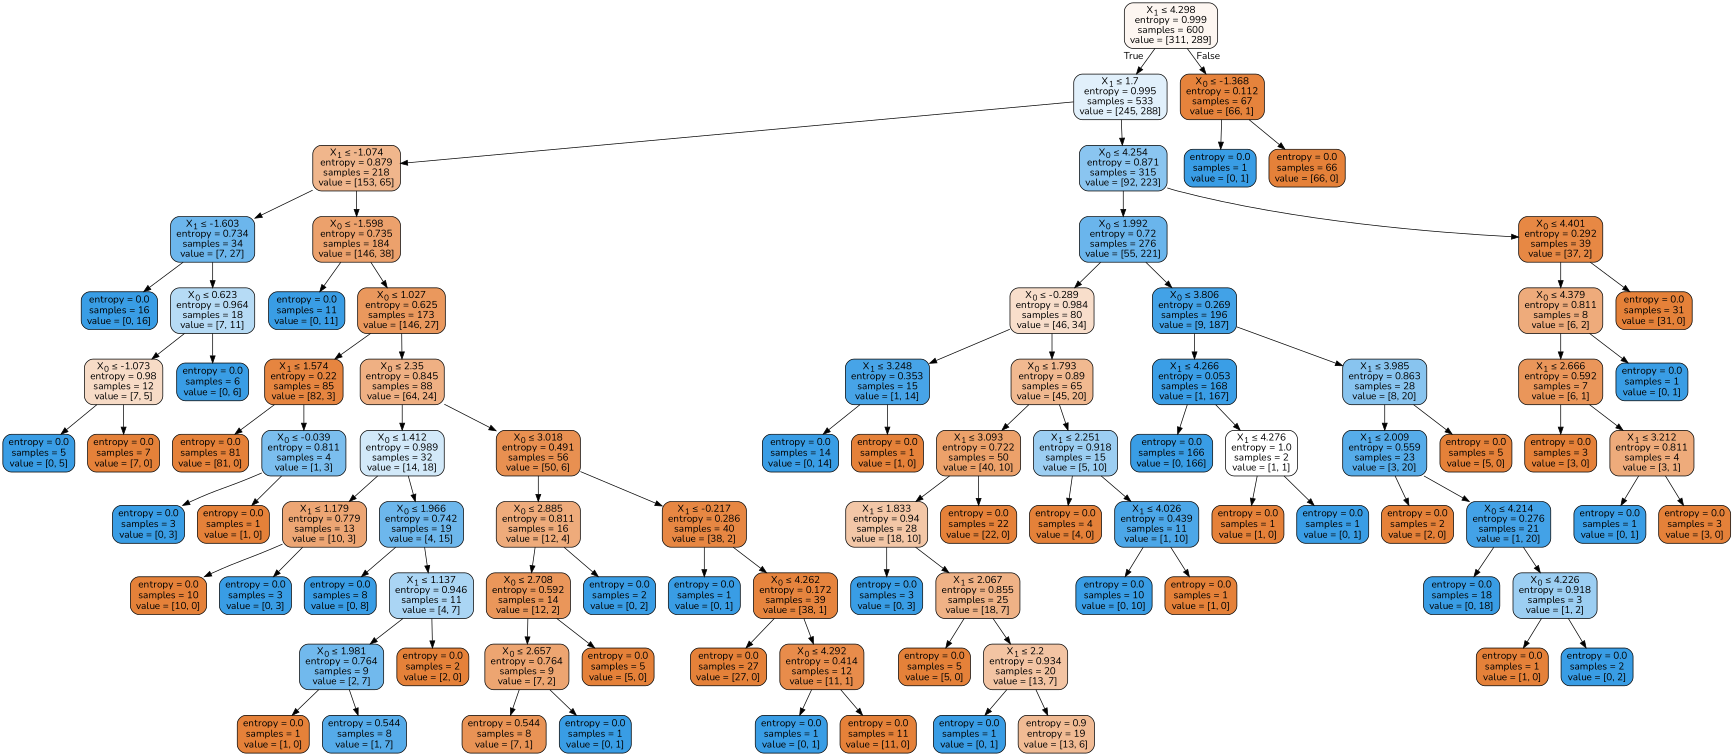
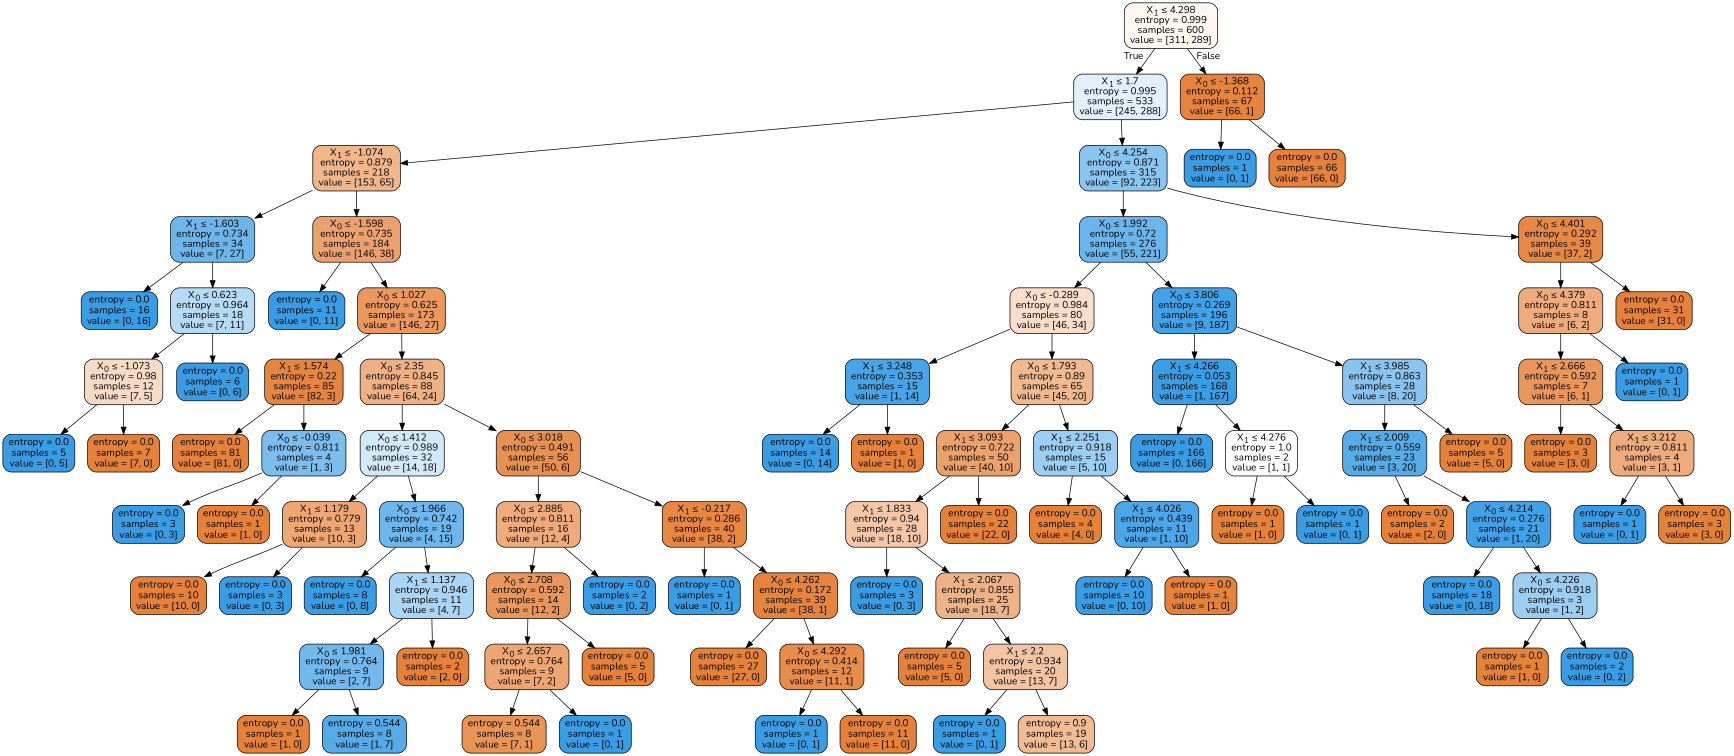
node "entropy = 0.9": text "entropy = 19" -> "samples = 19"
